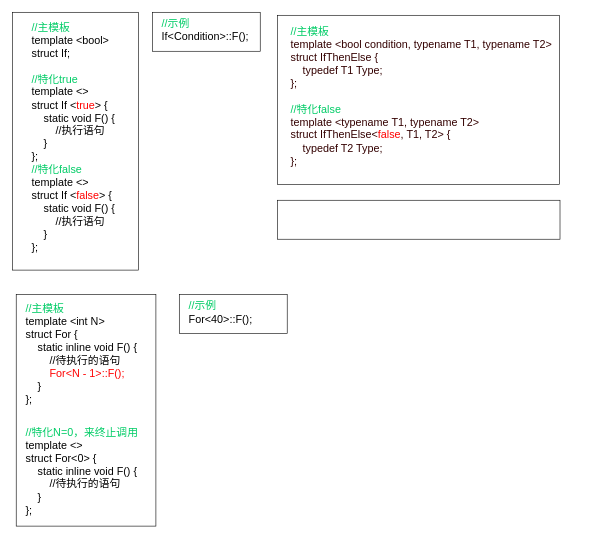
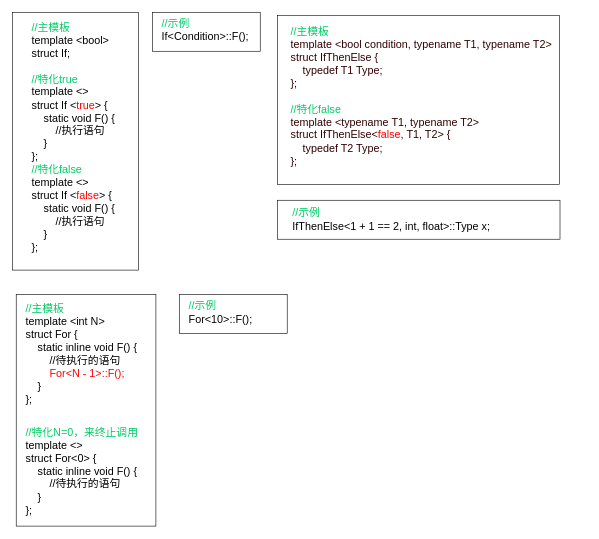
node "//示例 IfThenElse<1 + 1 == 2, int, float>::Type x;": added
node "//示例 For<40>::F();": label "//示例 For<40>::F();" -> "//示例 For<10>::F();"
